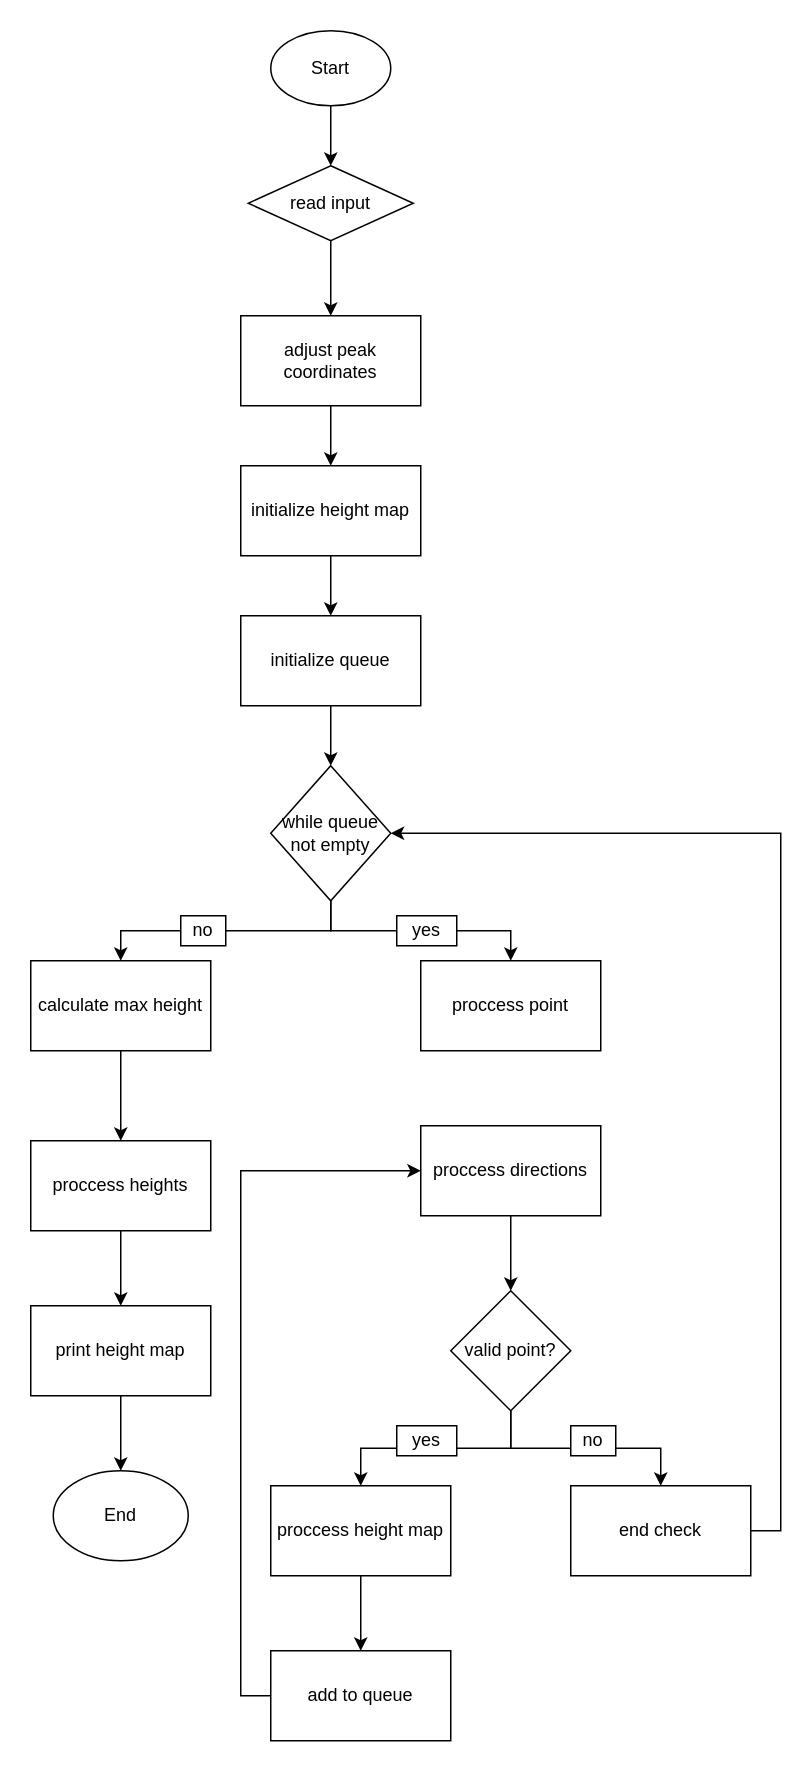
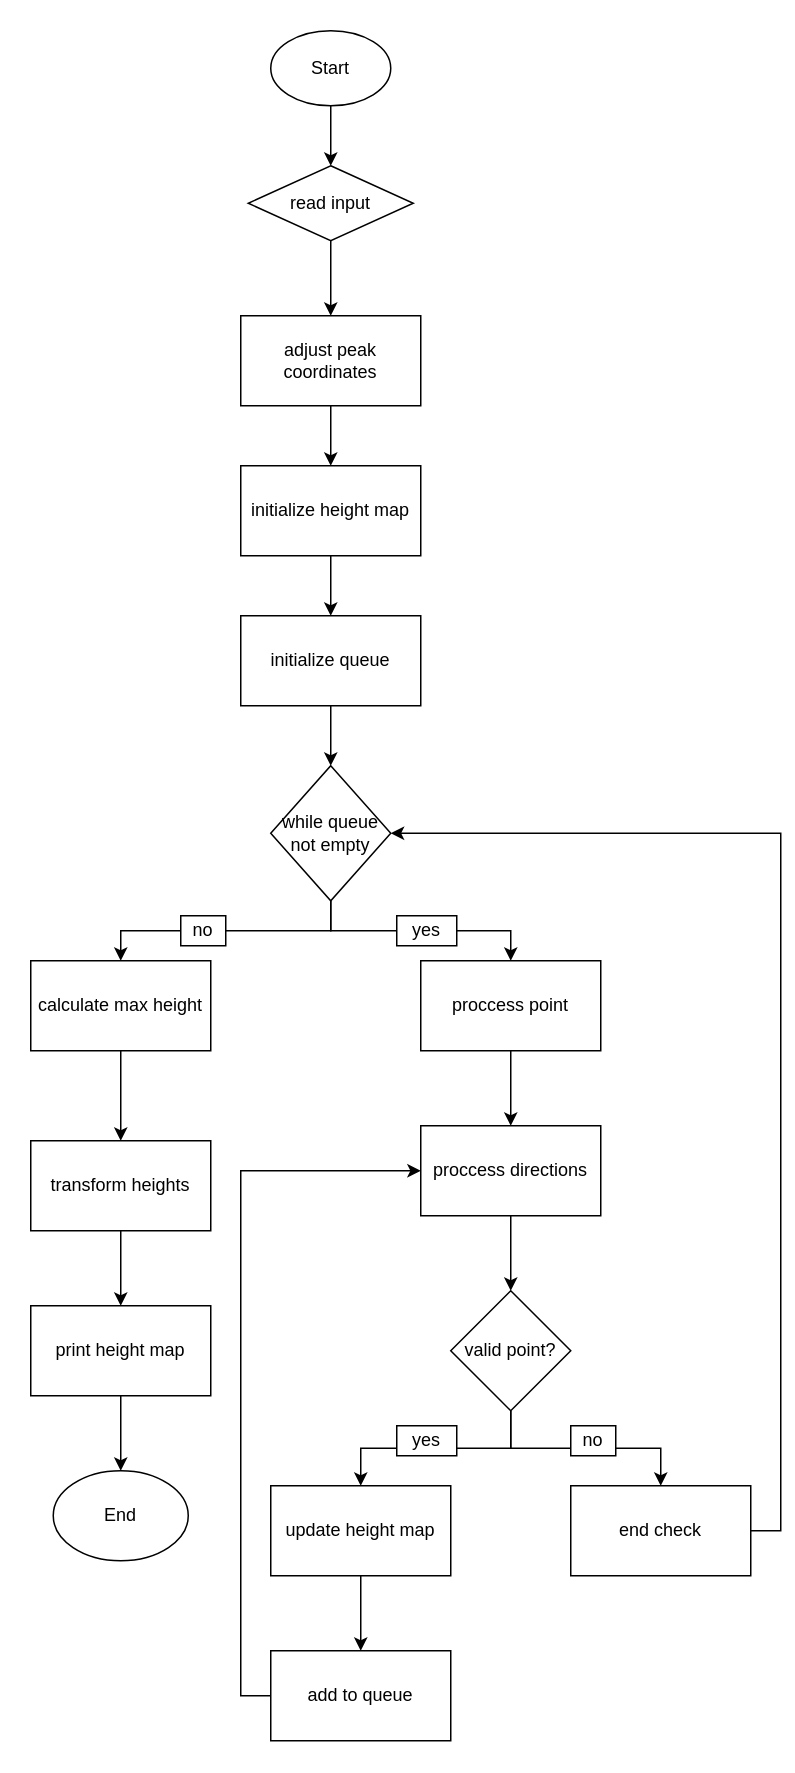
edge "proccess point" -> "proccess directions": added
node "proccess heights": label "proccess heights" -> "transform heights"
node "proccess height map": label "proccess height map" -> "update height map"
